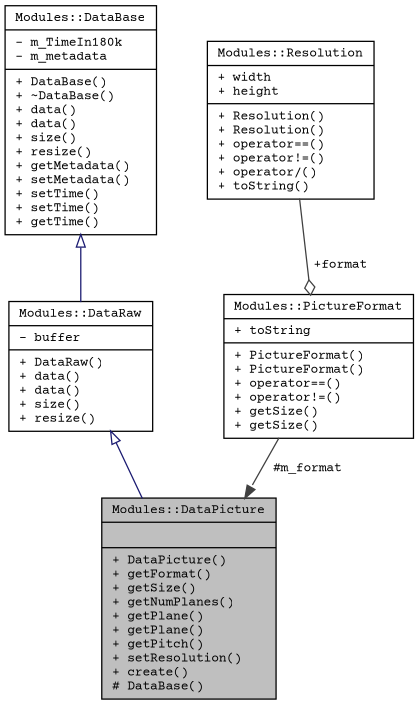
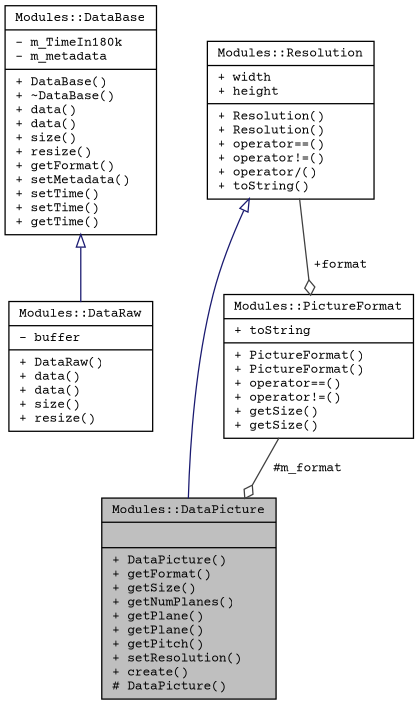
node "Modules::DataBase": text "+ getMetadata()" -> "+ getFormat()"
edge "Modules::PictureFormat" -> "Modules::DataPicture": arrowhead normal -> odiamond
edge "Modules::DataPicture" -> "Modules::DataRaw": now "Modules::DataPicture" -> "Modules::Resolution"
node "Modules::DataPicture": text "# DataBase()" -> "# DataPicture()"
